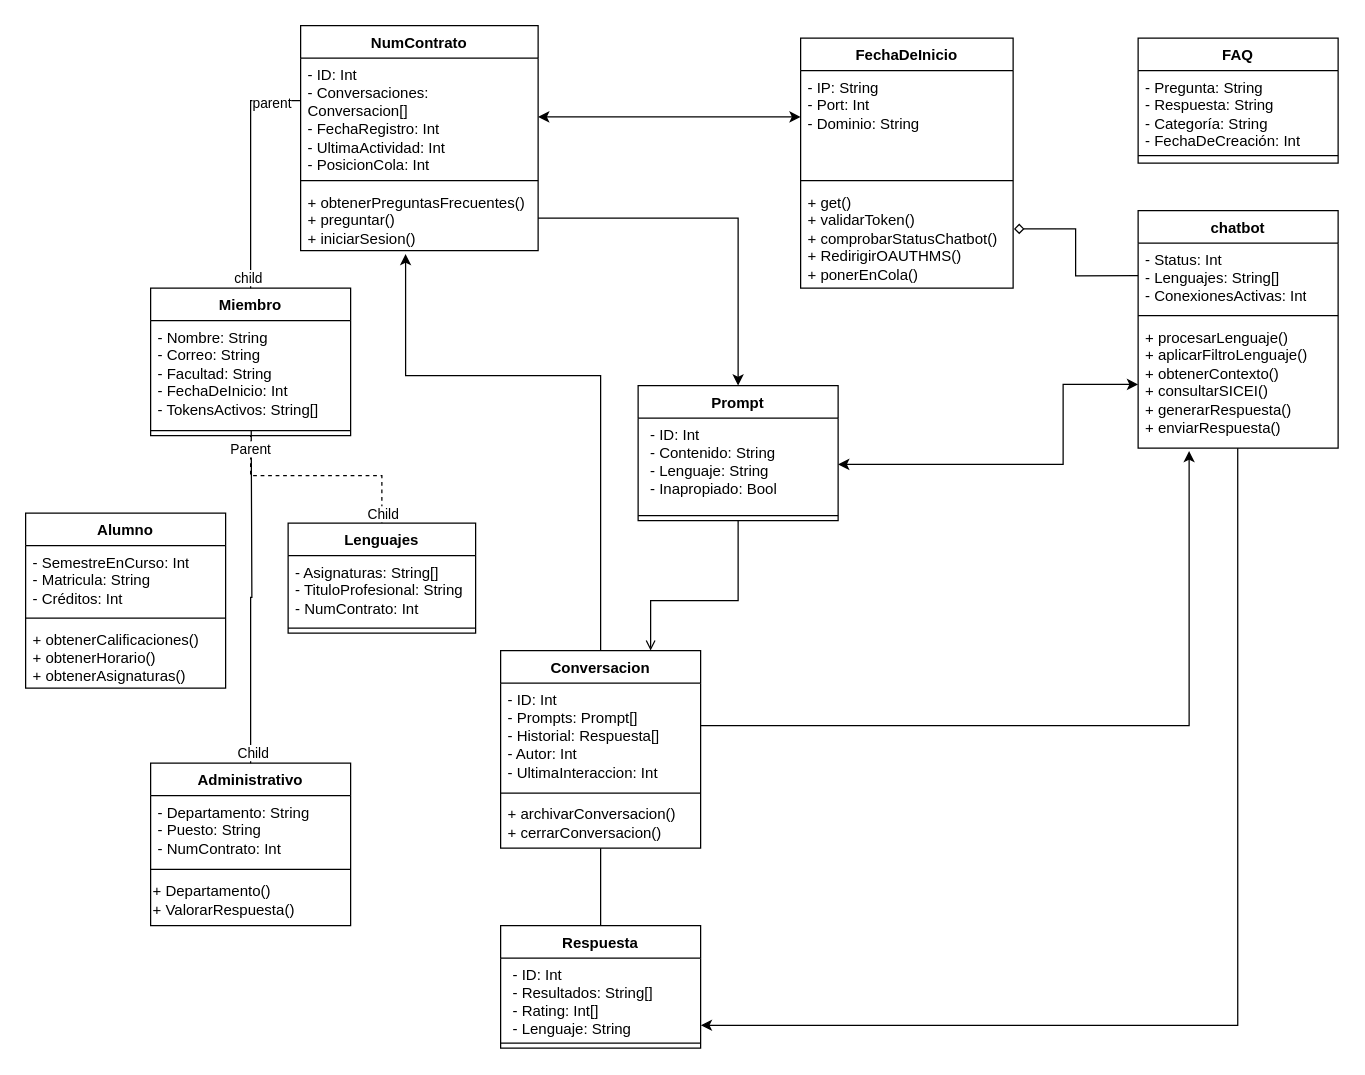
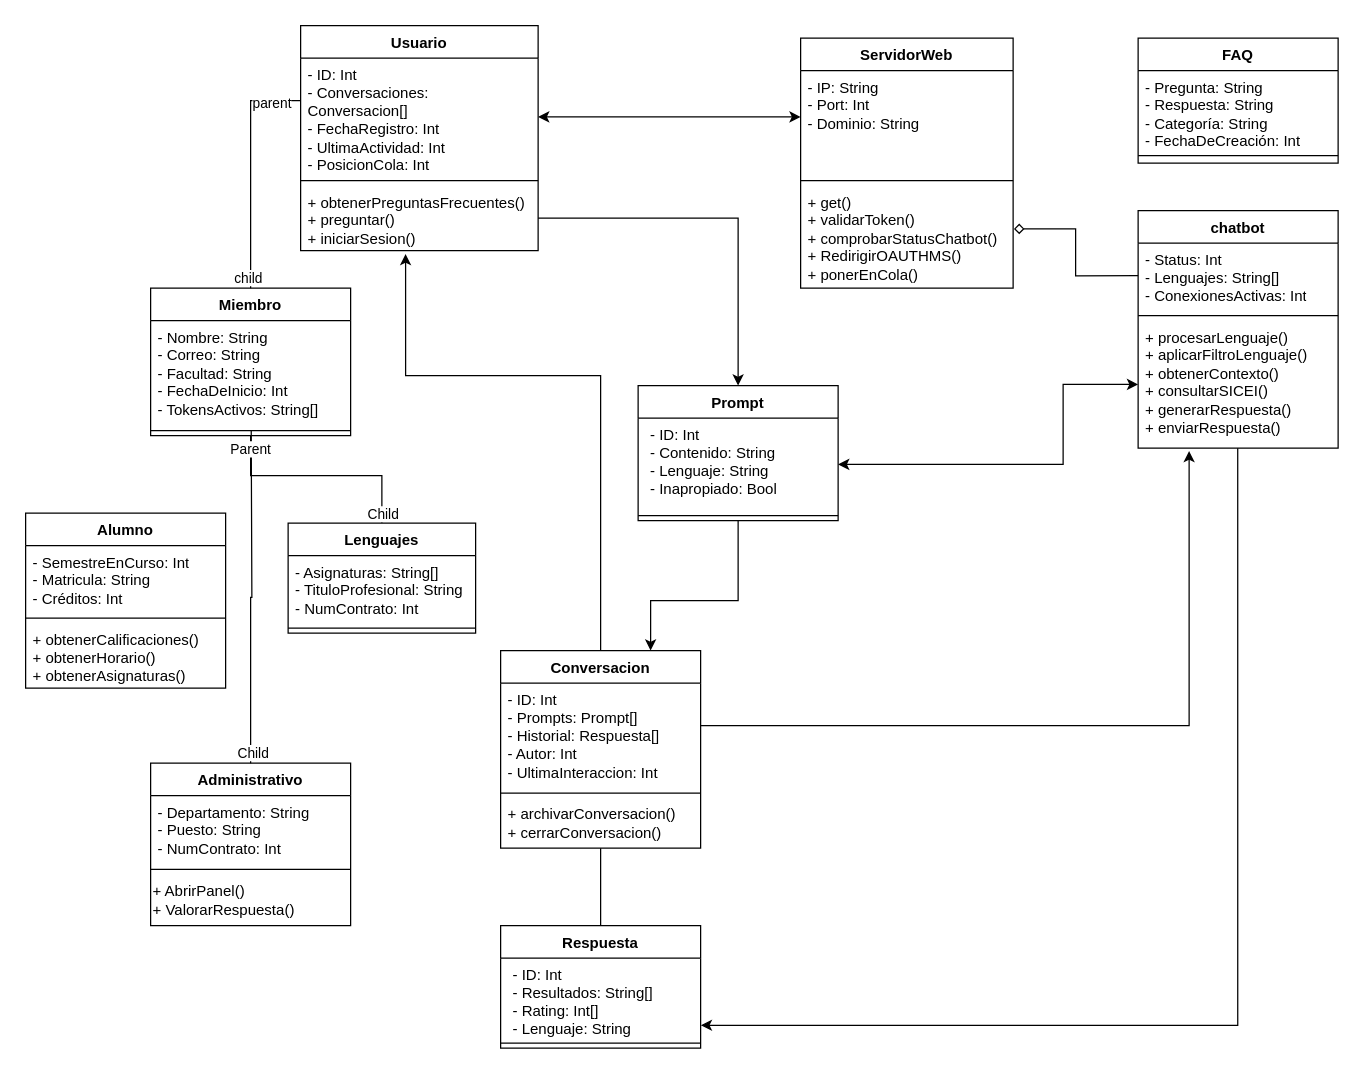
node "NumContrato": label "NumContrato" -> "Usuario"
node "FechaDeInicio": label "FechaDeInicio" -> "ServidorWeb"
edge "Miembro" -- "Lenguajes": style dashed -> solid
edge "Prompt" -> "Conversacion": arrowhead open -> classic
node "+ Departamento() + ValorarRespuesta()": label "+ Departamento() + ValorarRespuesta()" -> "+ AbrirPanel() + ValorarRespuesta()"
